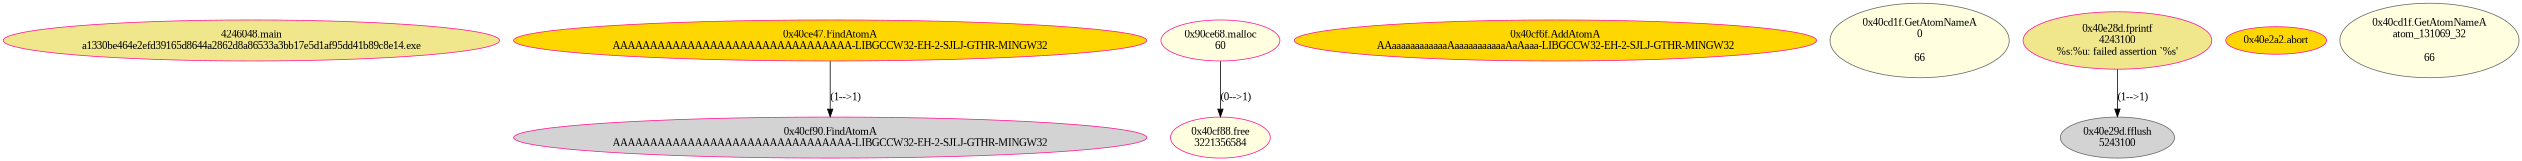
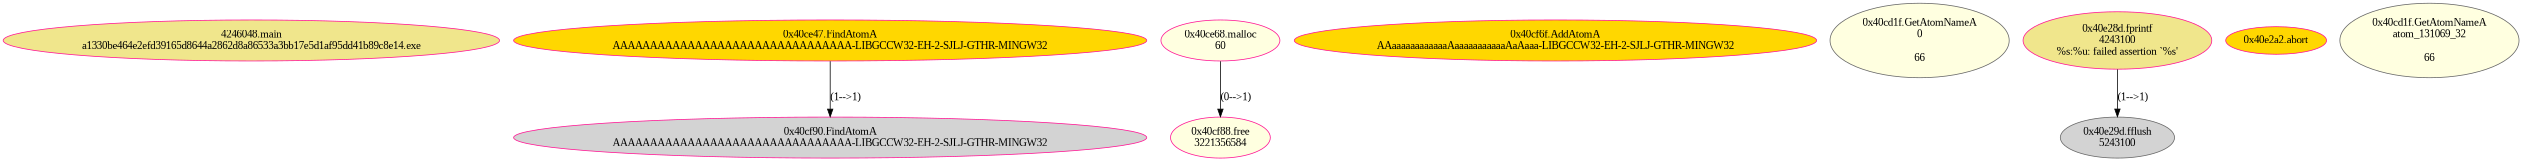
node "0x90ce68.malloc 60": label "0x90ce68.malloc 60" -> "0x40ce68.malloc 60"
